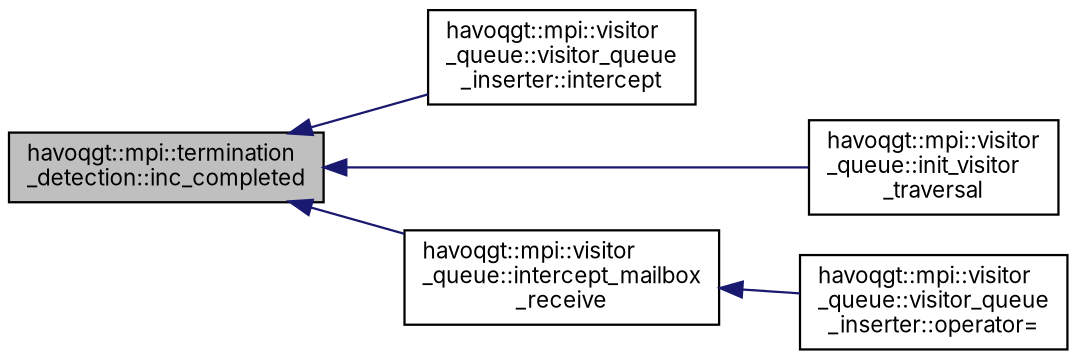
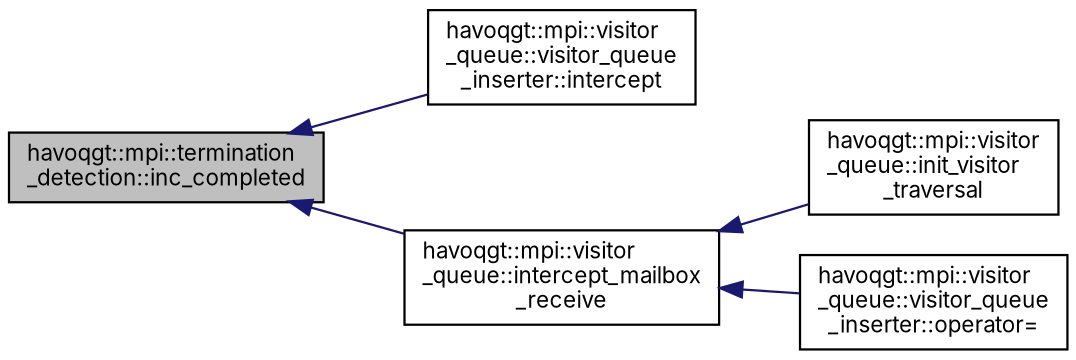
edge "havoqgt::mpi::visitor _queue::init_visitor _traversal" -> "havoqgt::mpi::termination _detection::inc_completed": now "havoqgt::mpi::visitor _queue::init_visitor _traversal" -> "havoqgt::mpi::visitor _queue::intercept_mailbox _receive"
